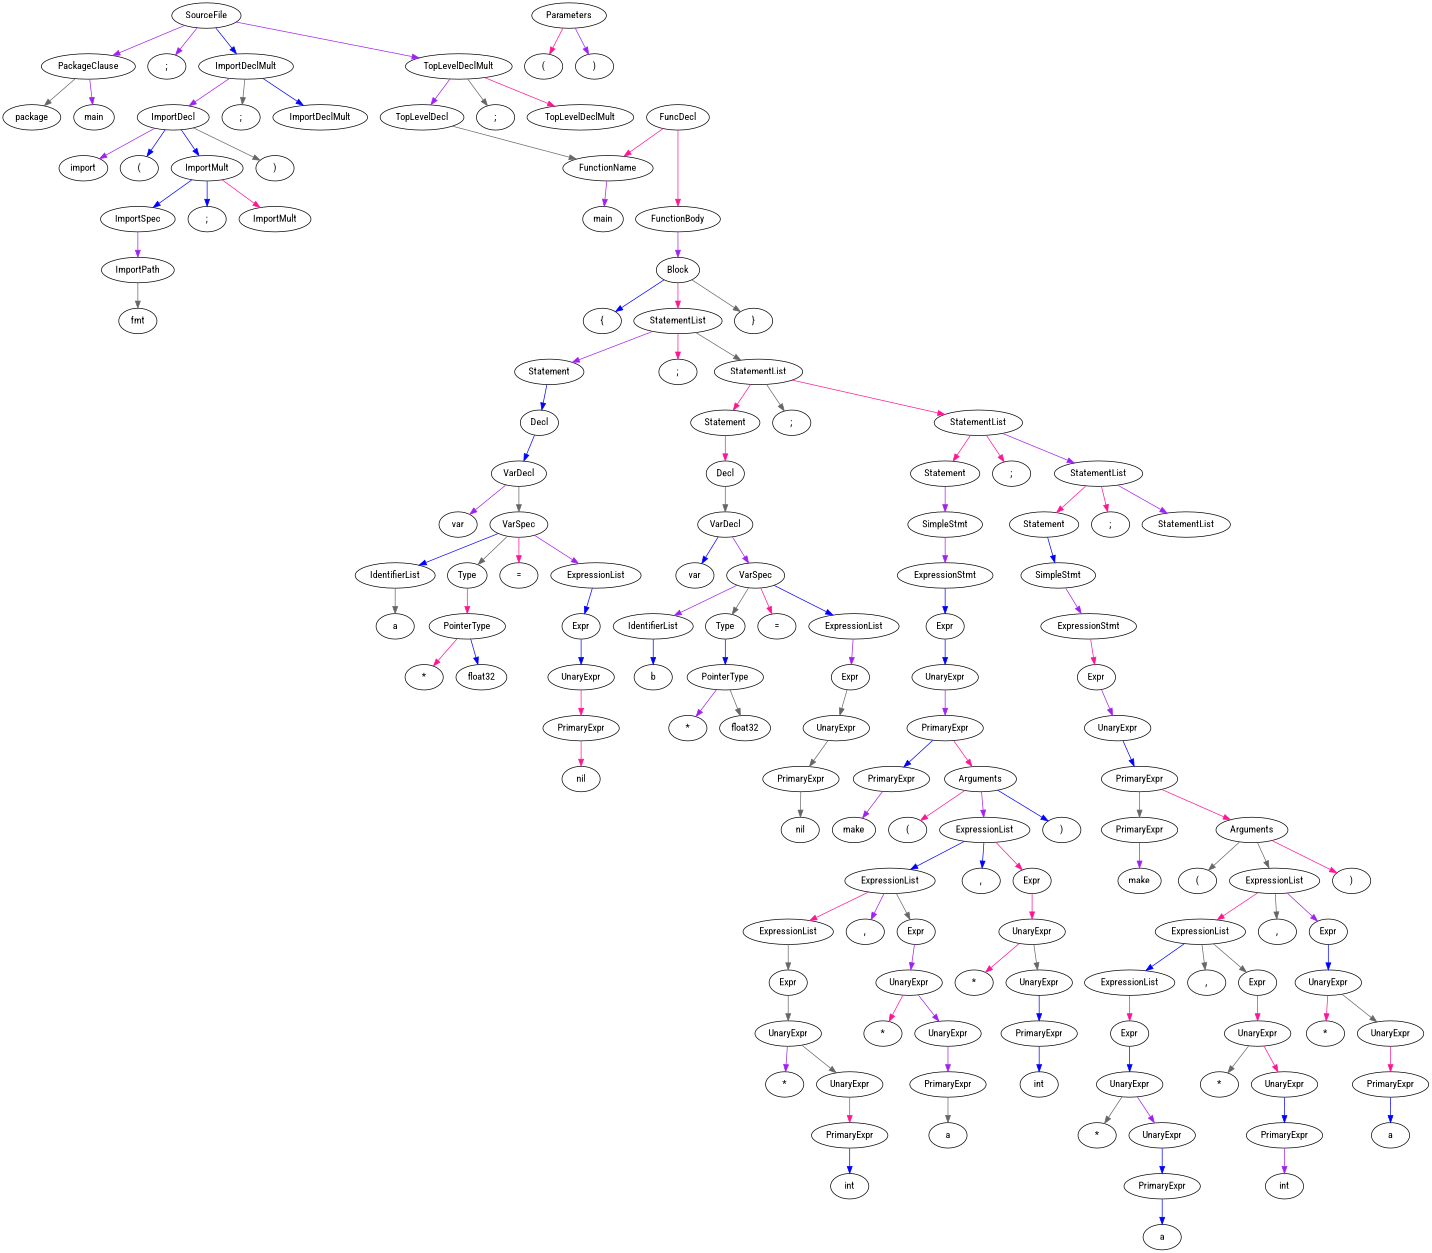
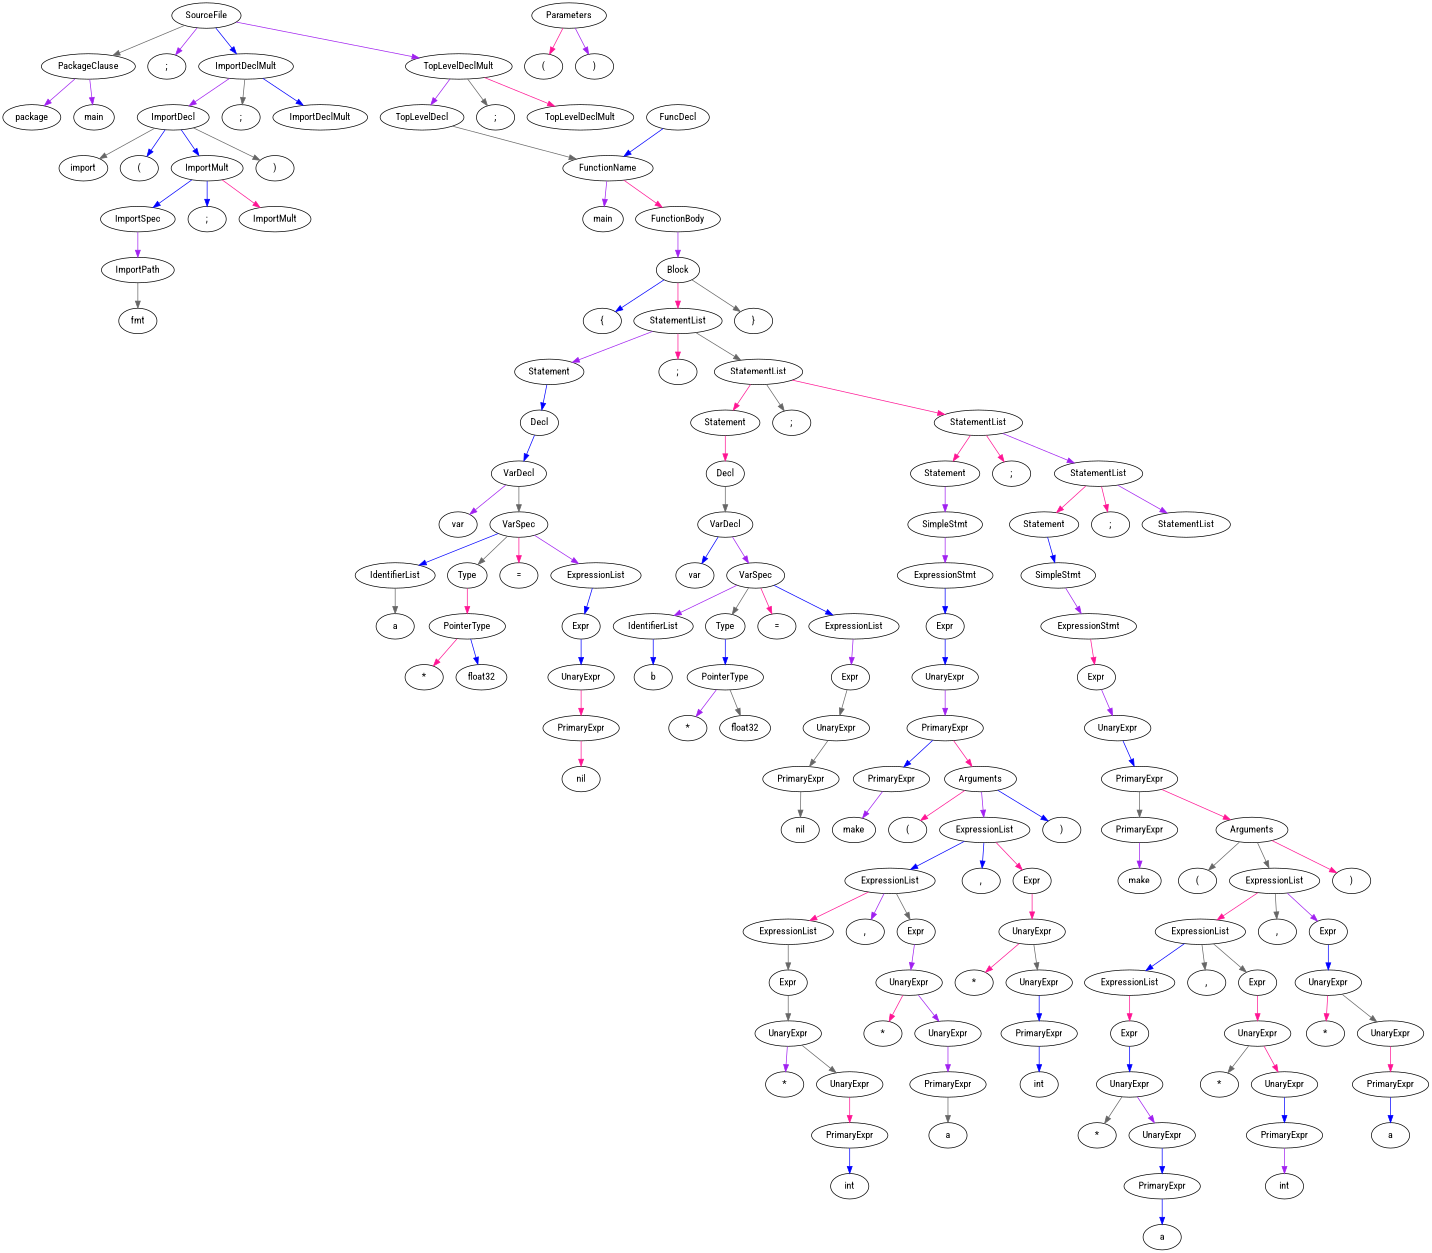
edge "SourceFile" -> "PackageClause": color purple -> gray40
edge "PackageClause" -> "package": color gray40 -> purple
edge "FuncDecl" -> "FunctionName": color deeppink -> blue
edge "ImportDecl" -> "import": color purple -> gray40
edge "FuncDecl" -> "FunctionBody": now "FunctionName" -> "FunctionBody"
